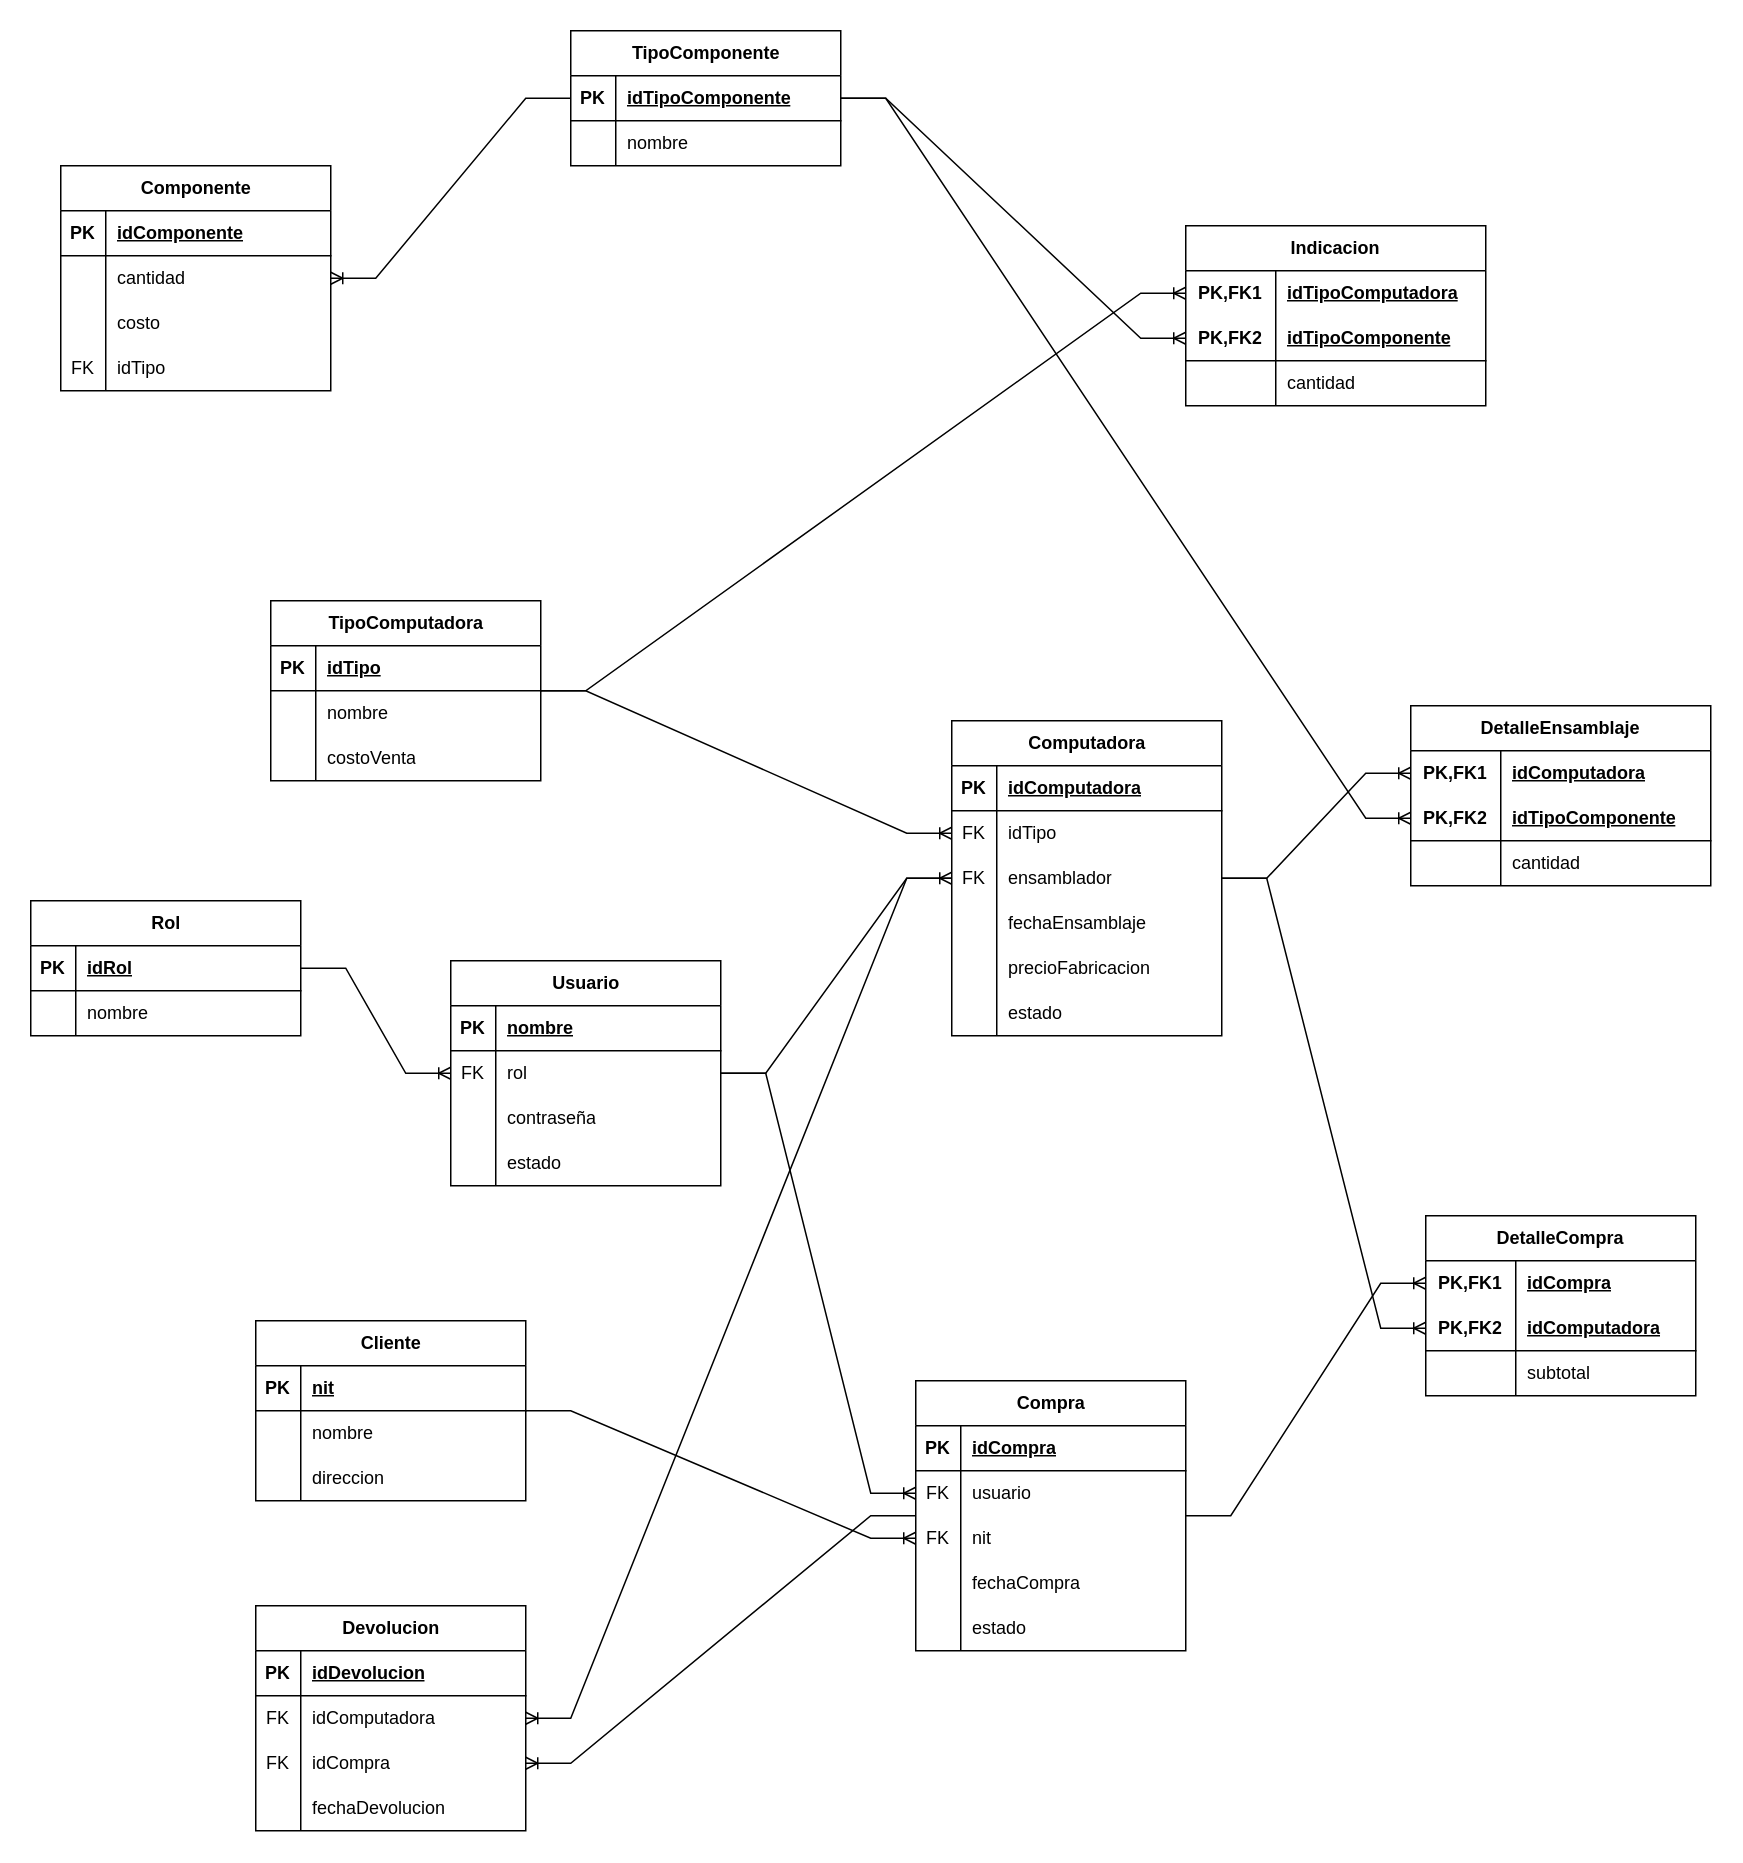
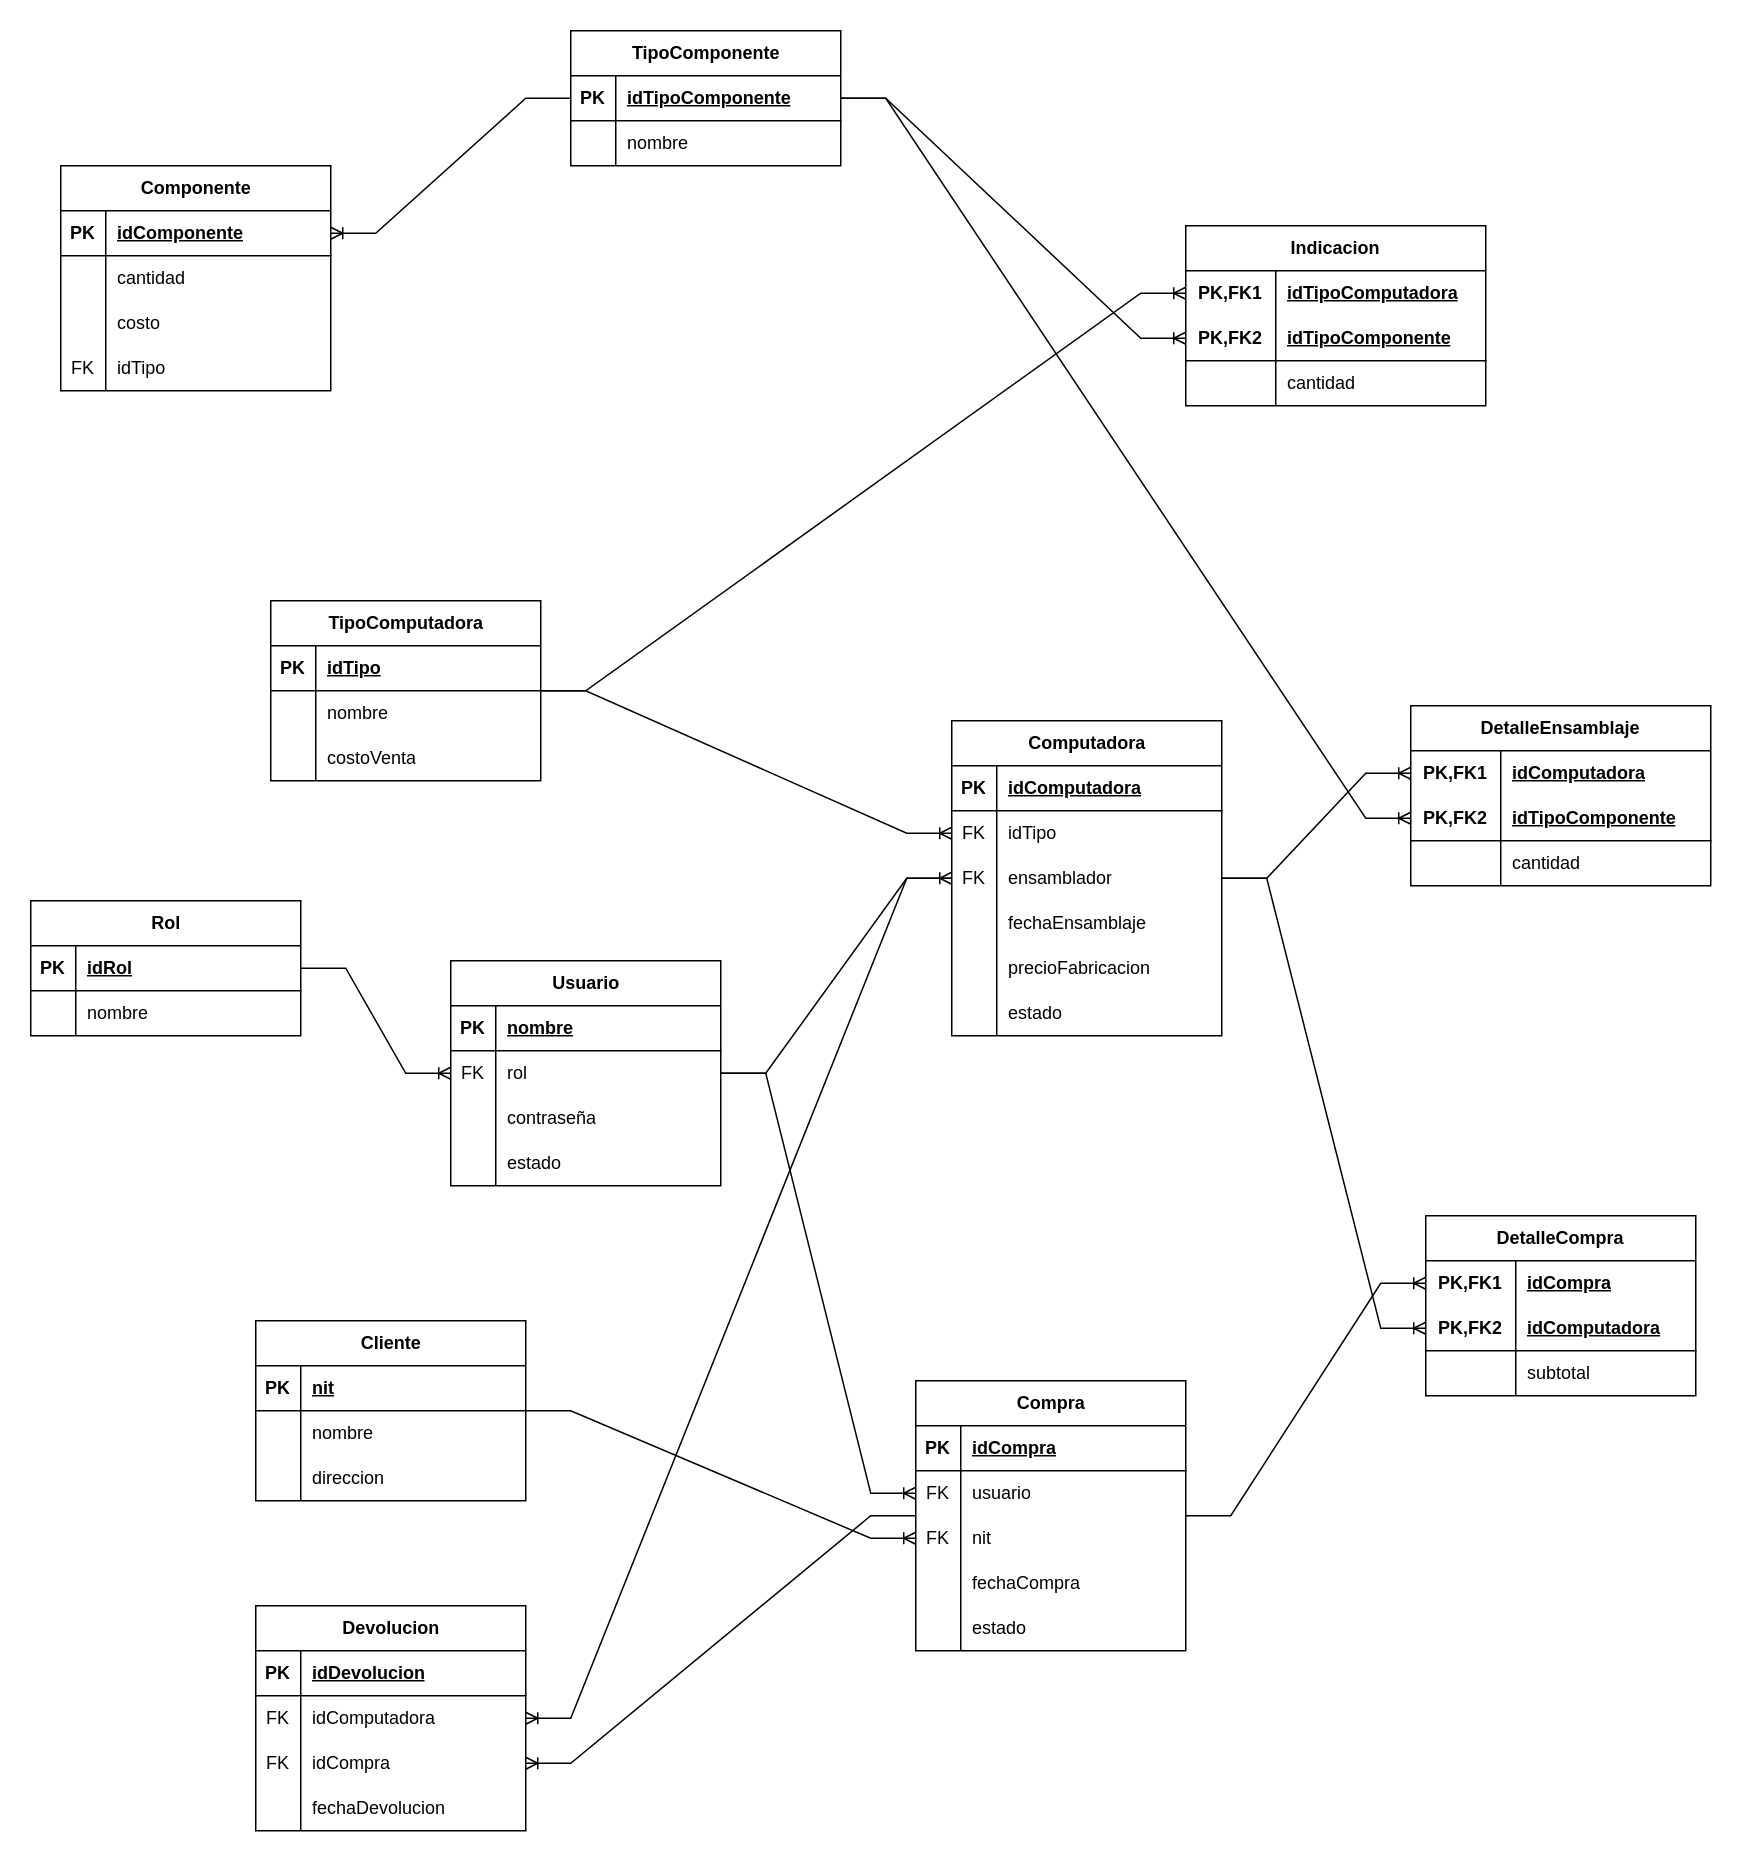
edge "TipoComponente" -> "Componente": now "TipoComponente" -> "idComponente"
